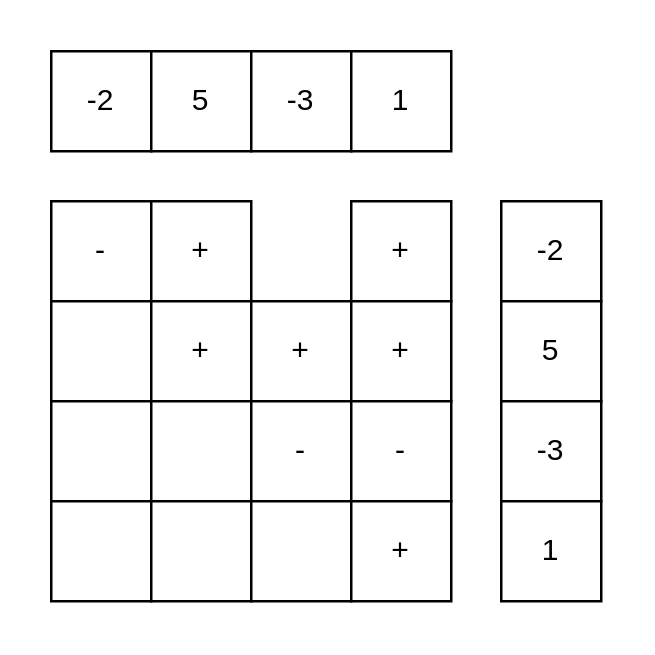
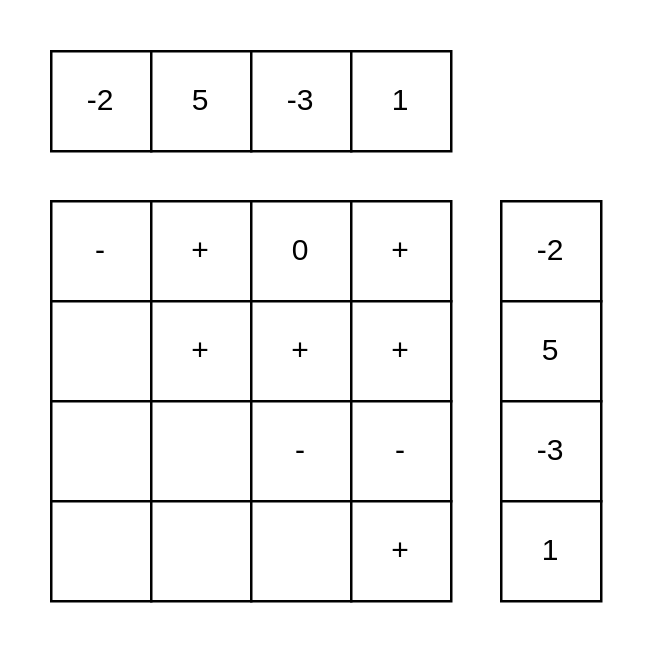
node "0": added
